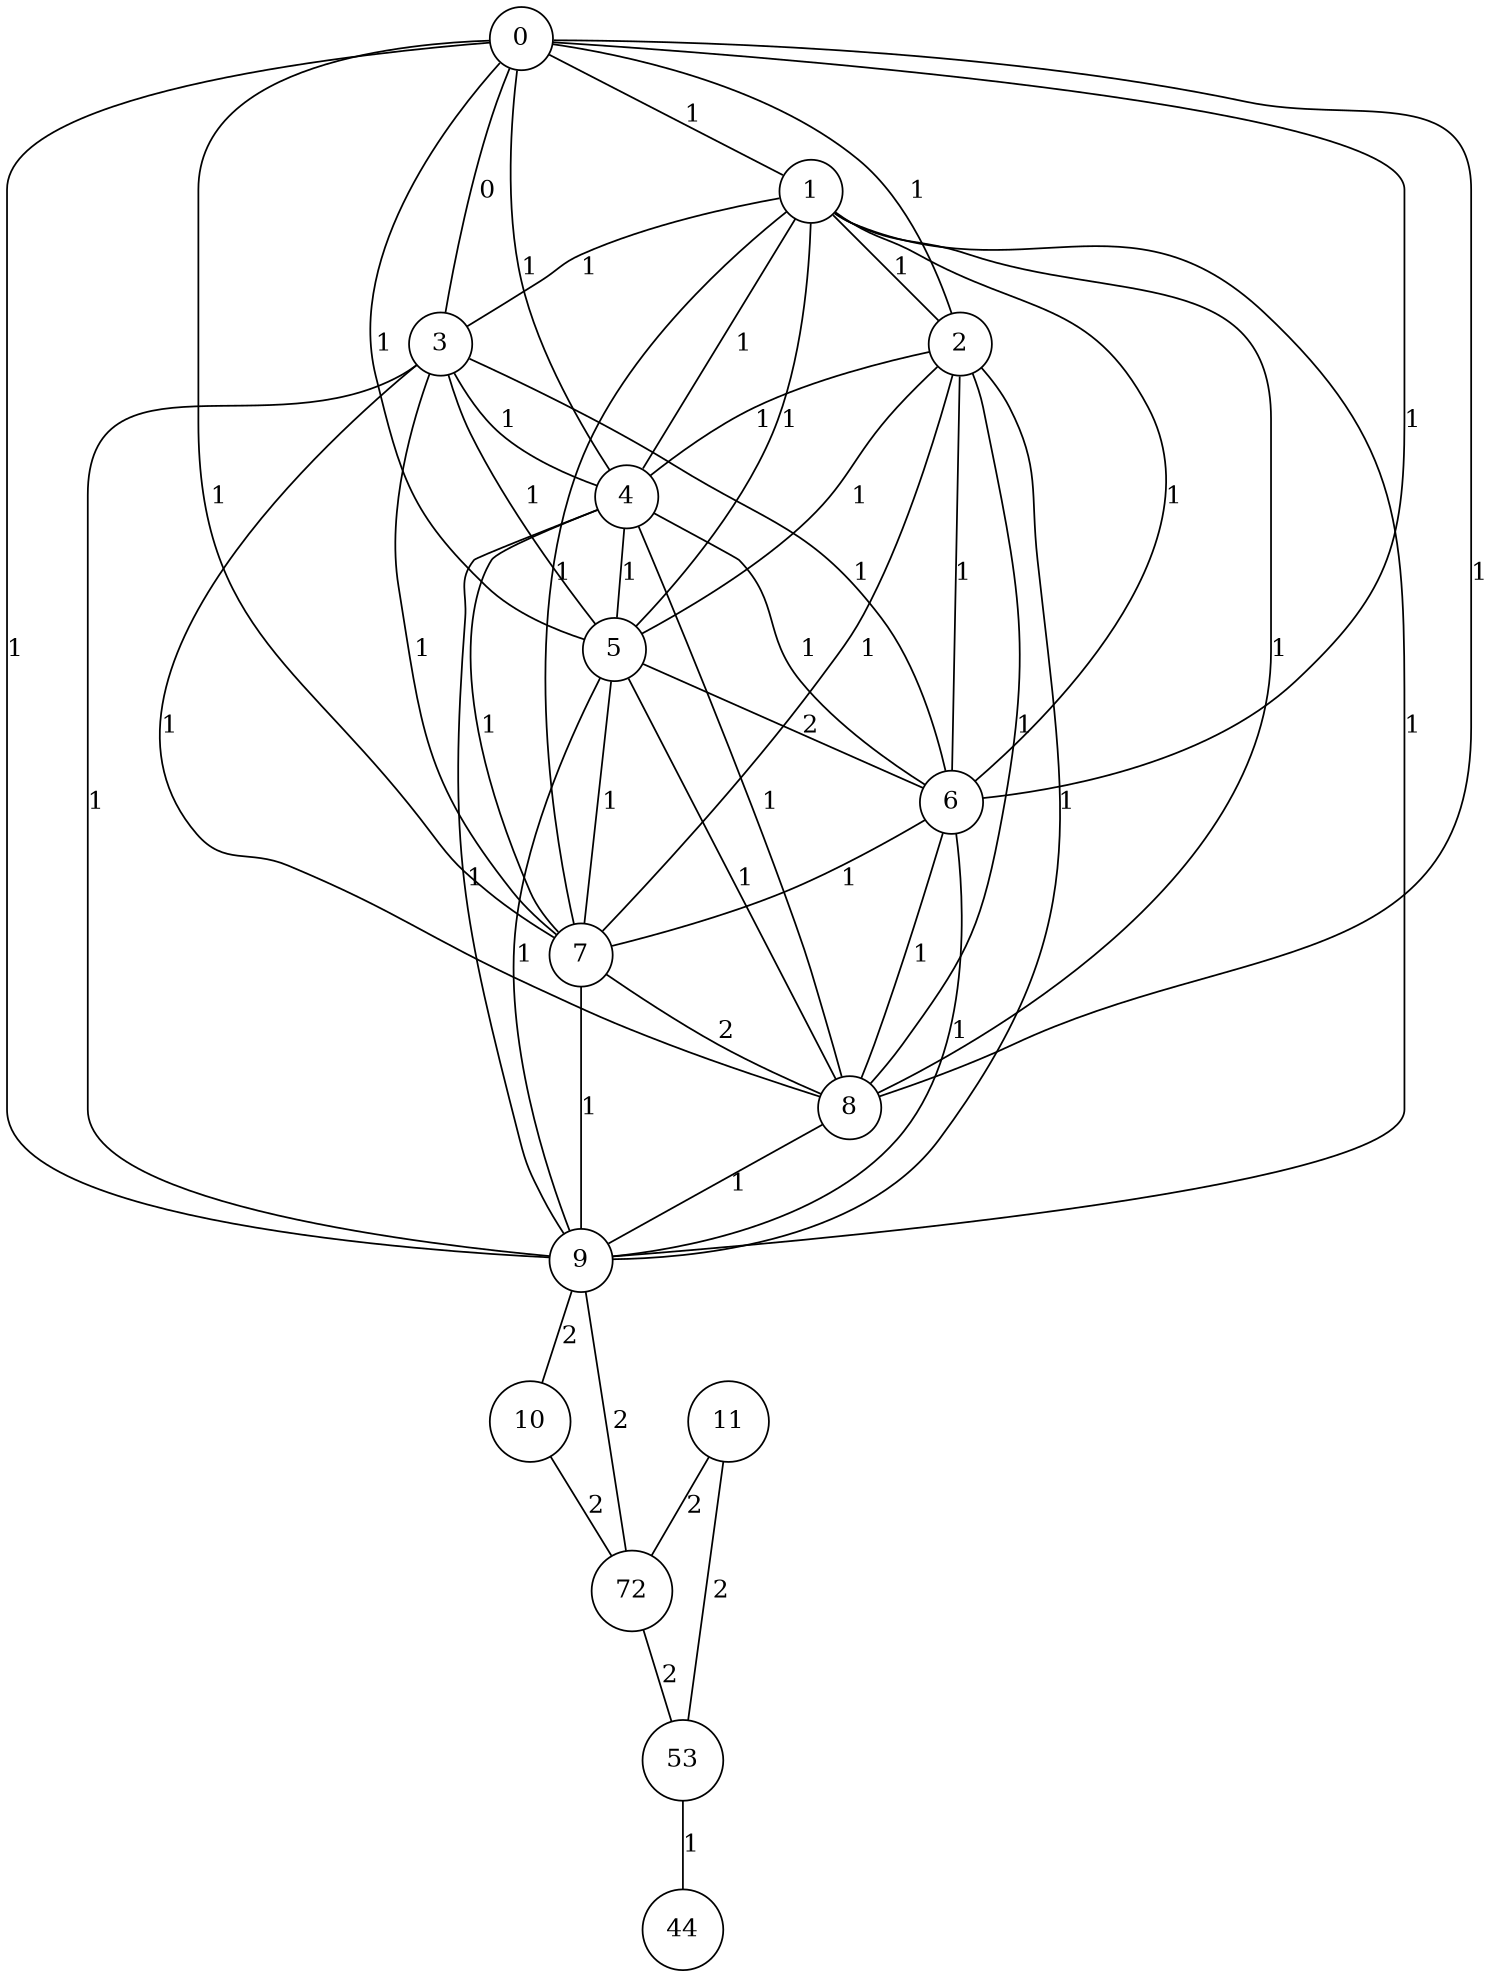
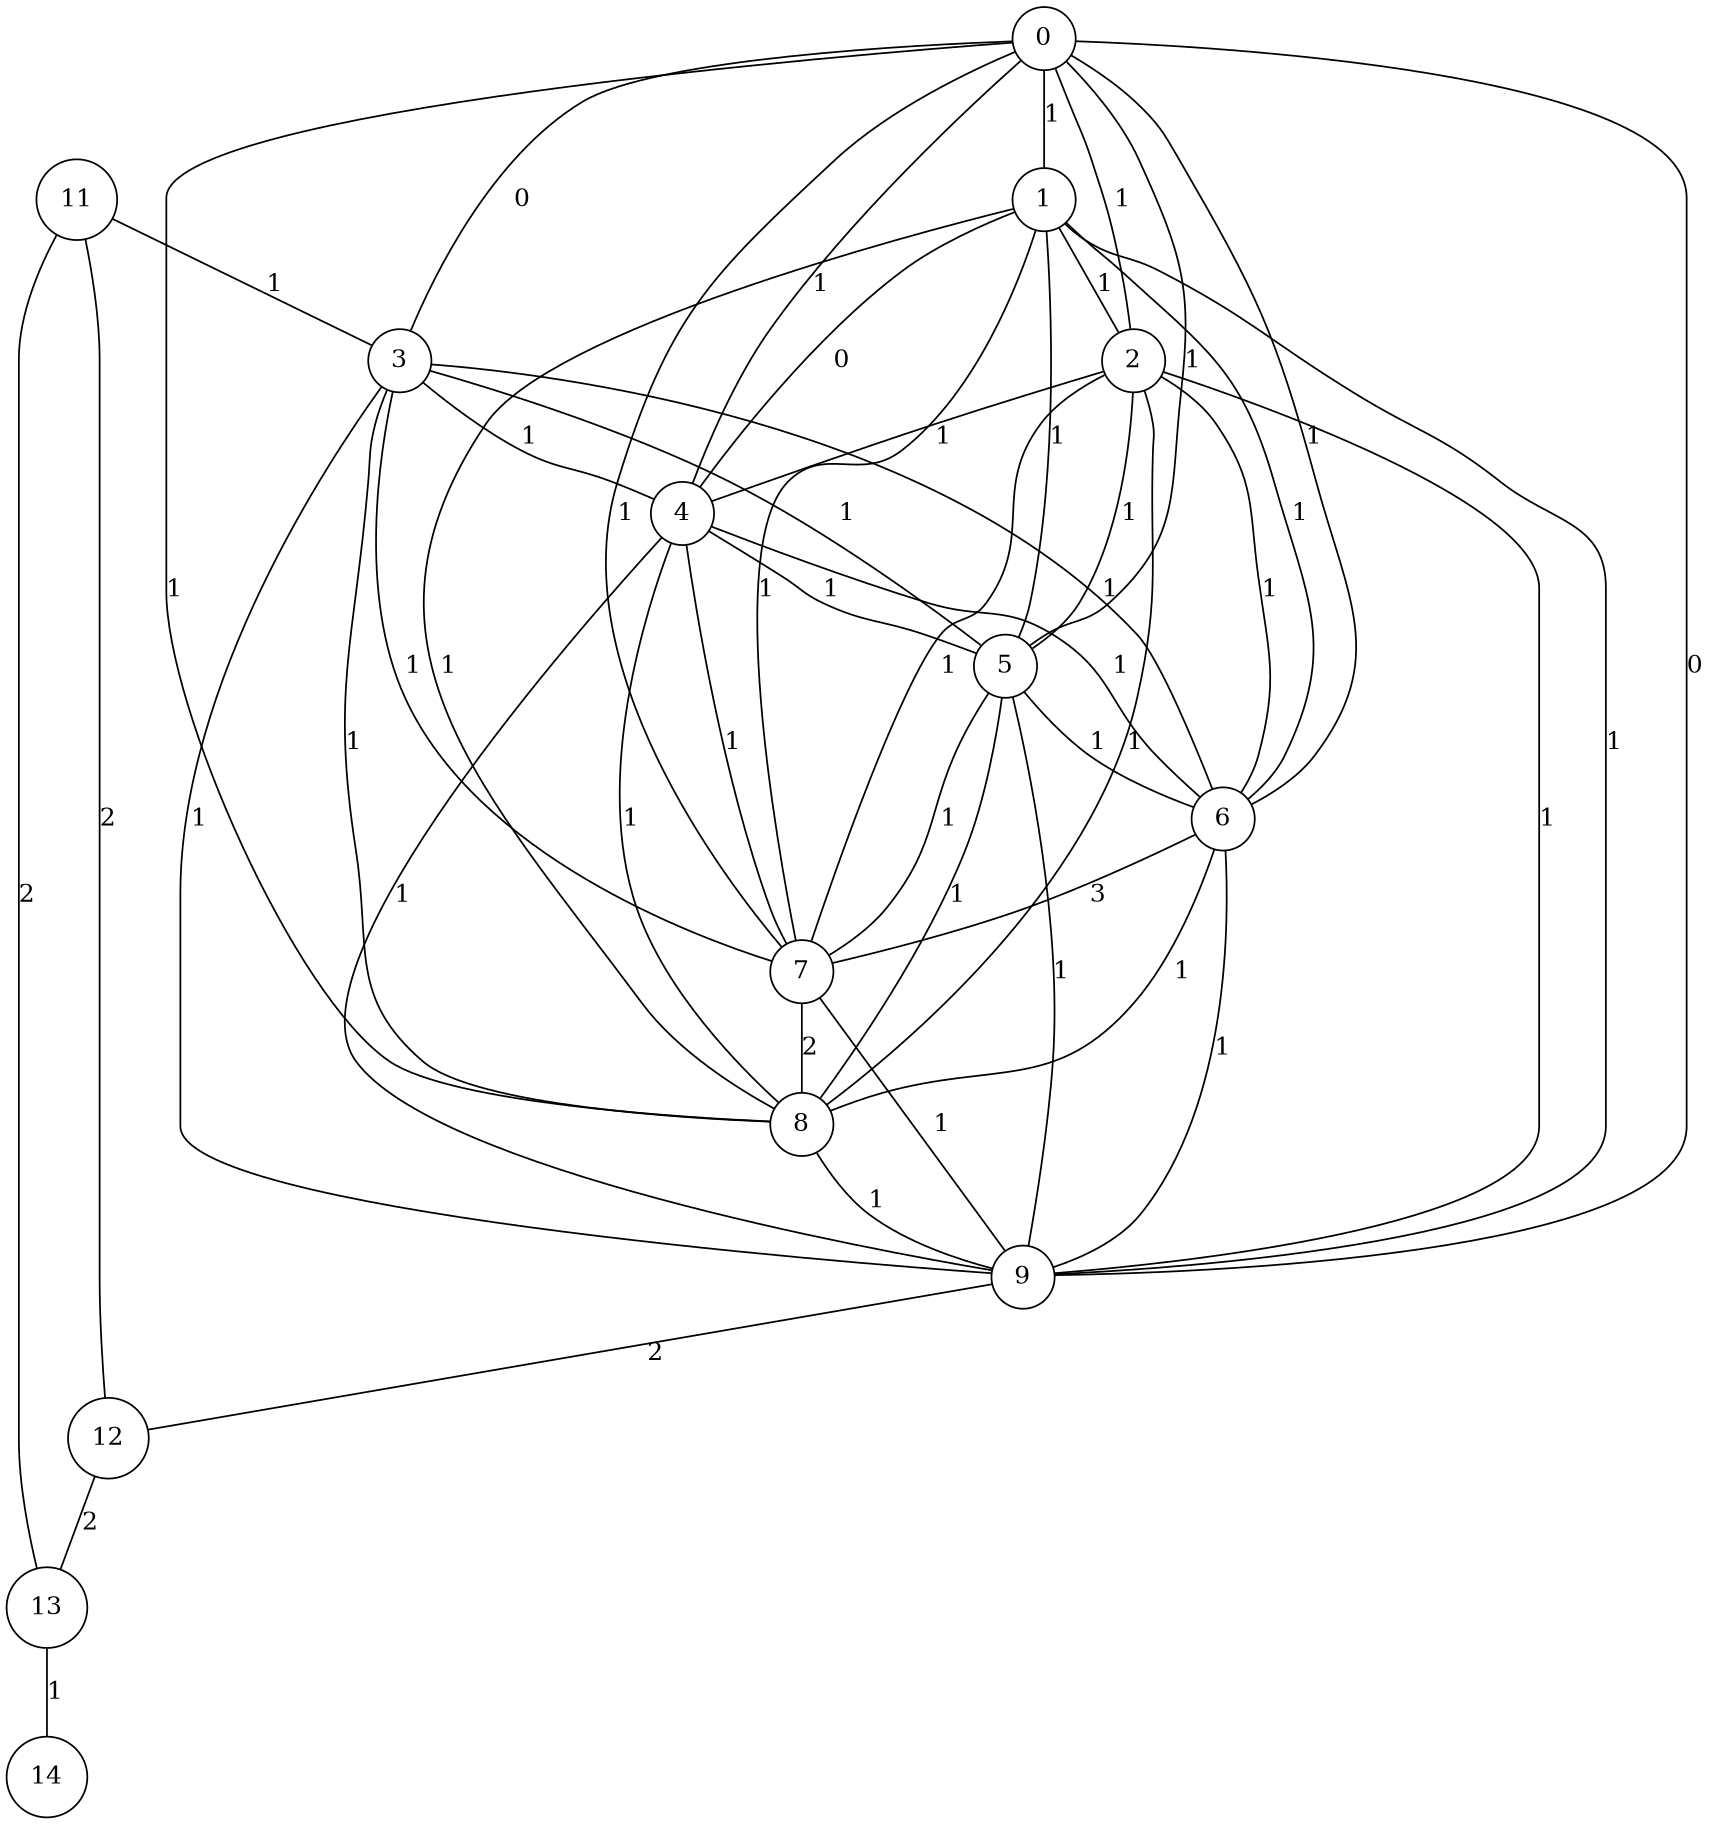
edge "1" -- "3": now "11" -- "3"
edge "1" -- "4": label "1" -> "0"
edge "0" -- "9": label "1" -> "0"
edge "5" -- "6": label "2" -> "1"
edge "6" -- "7": label "1" -> "3"
node "10": removed
node "72": label "72" -> "12"
node "53": label "53" -> "13"
node "44": label "44" -> "14"
